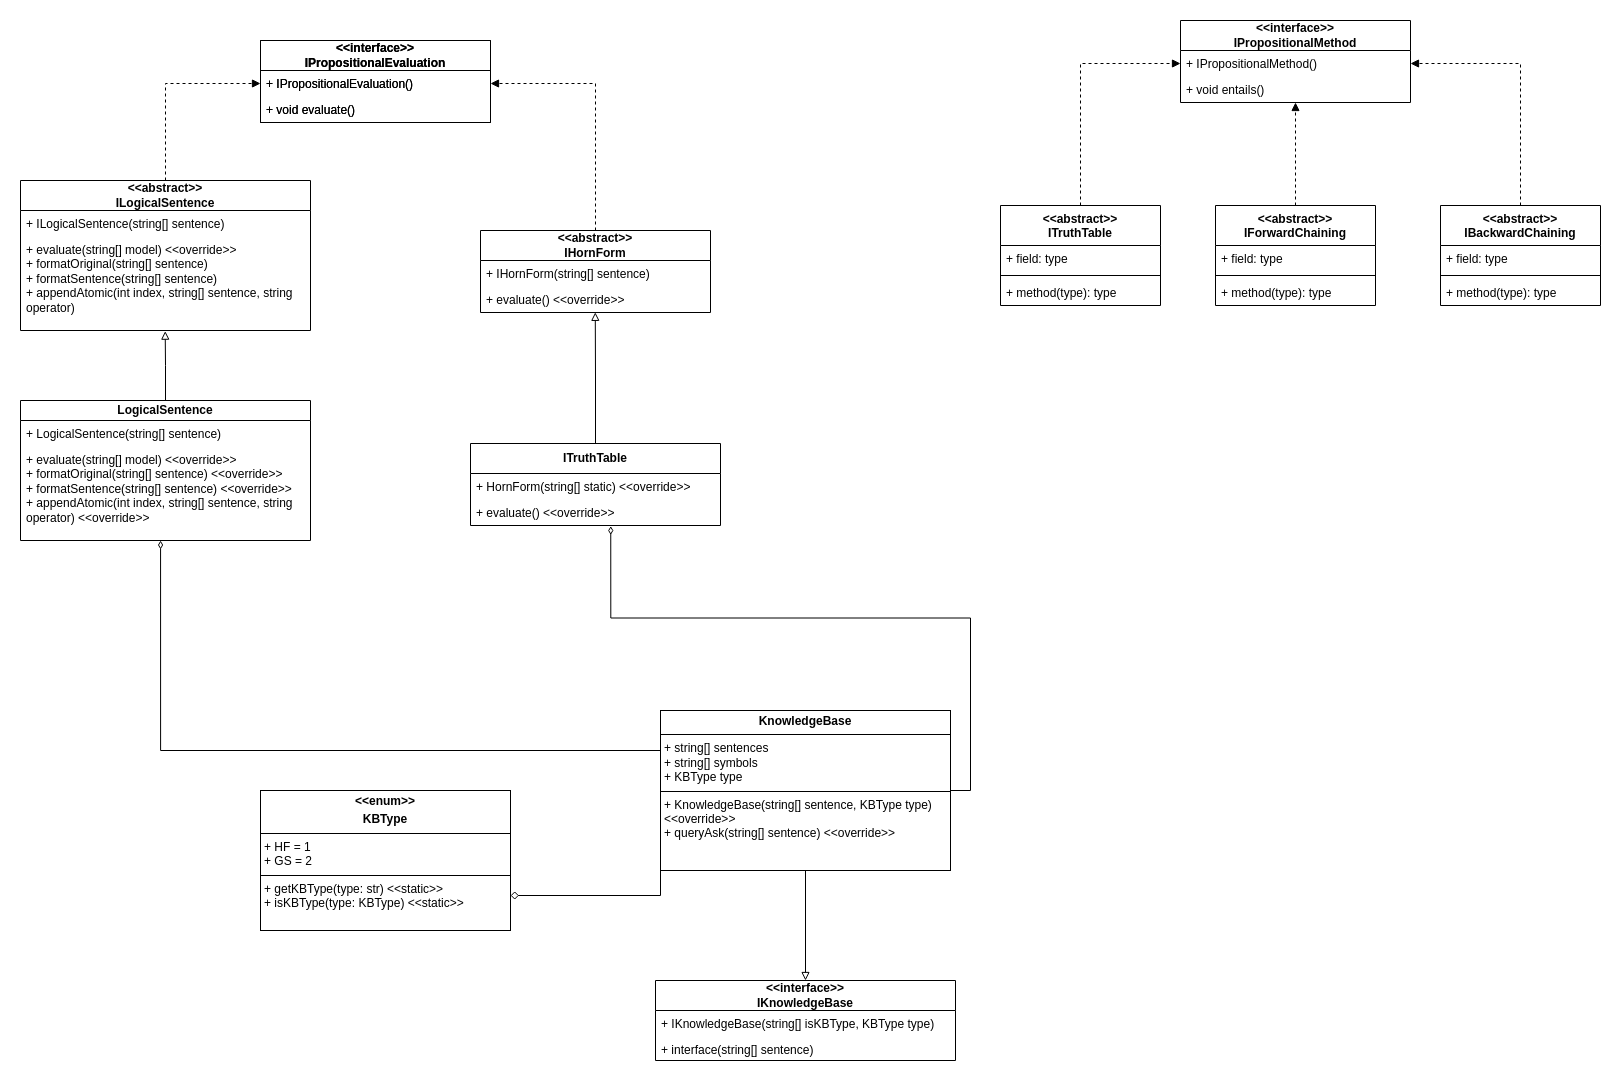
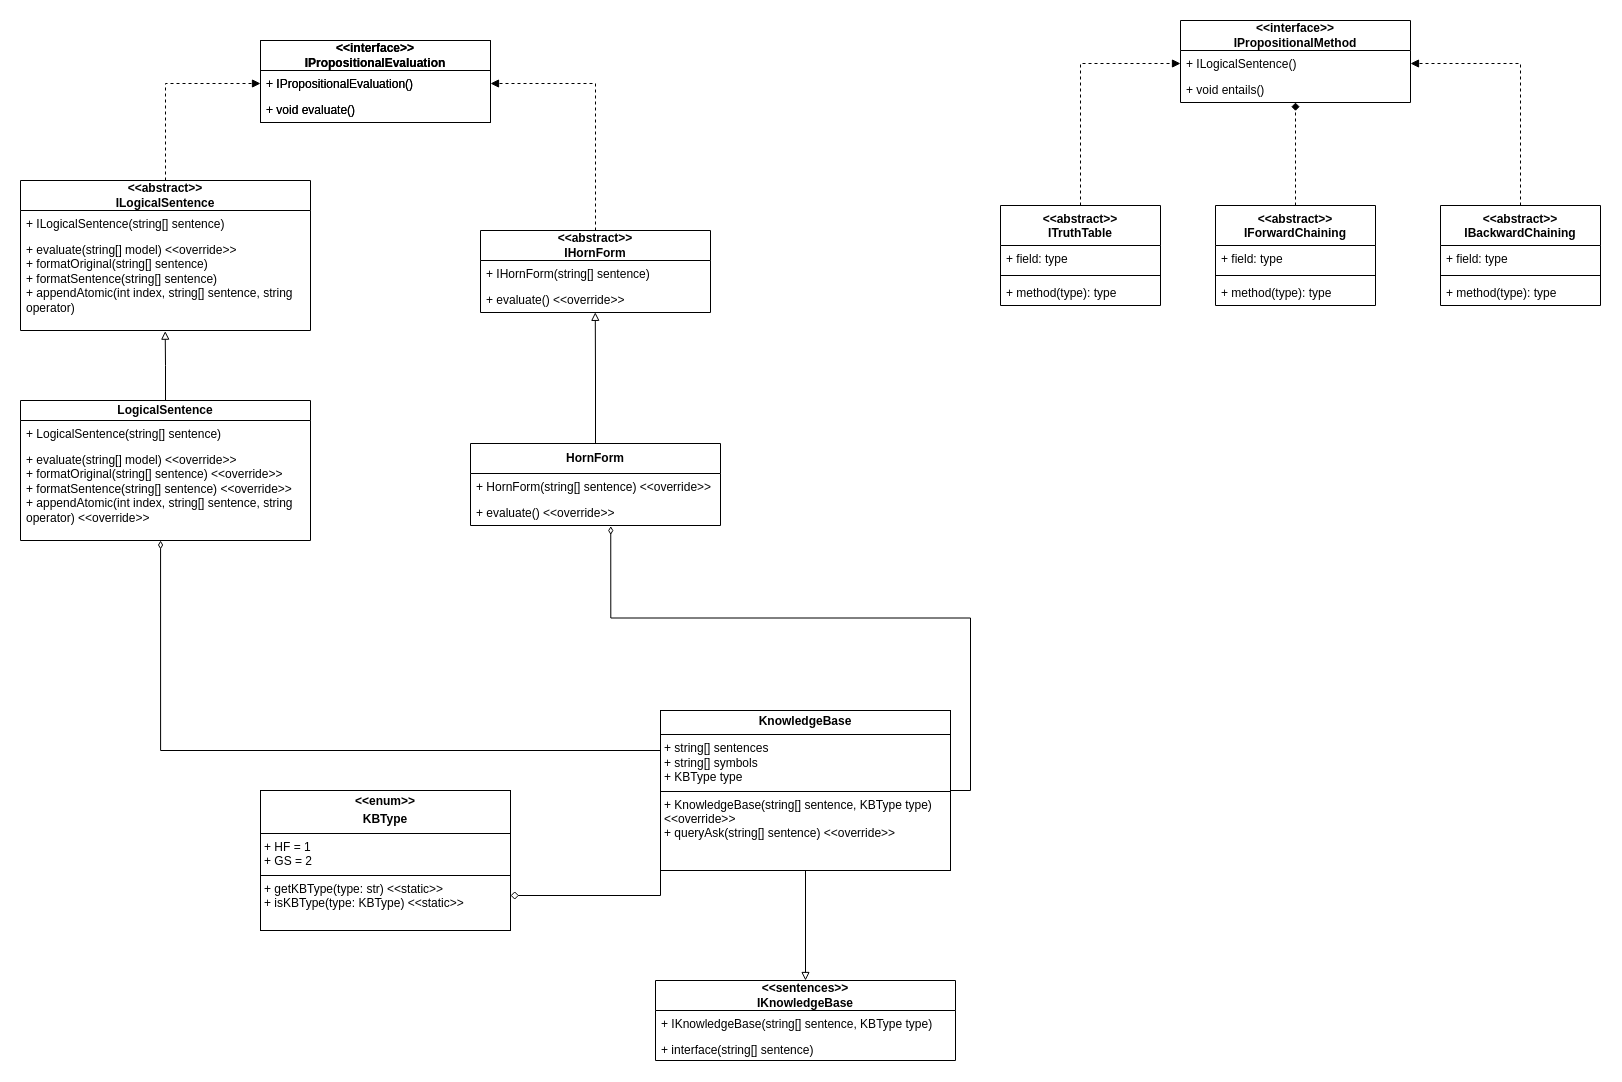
node "+ IPropositionalMethod()": label "+ IPropositionalMethod()" -> "+ ILogicalSentence()"
edge "<<abstract>> IForwardChaining" -> "<<interface>> IPropositionalMethod": arrowhead block -> diamond
node "ITruthTable": label "ITruthTable" -> "HornForm"
node "+ HornForm(string[] static) <<override>>": label "+ HornForm(string[] static) <<override>>" -> "+ HornForm(string[] sentence) <<override>>"
node "<<interface>> IKnowledgeBase": label "<<interface>> IKnowledgeBase" -> "<<sentences>> IKnowledgeBase"
node "+ IKnowledgeBase(string[] isKBType, KBType type)": label "+ IKnowledgeBase(string[] isKBType, KBType type)" -> "+ IKnowledgeBase(string[] sentence, KBType type)"
